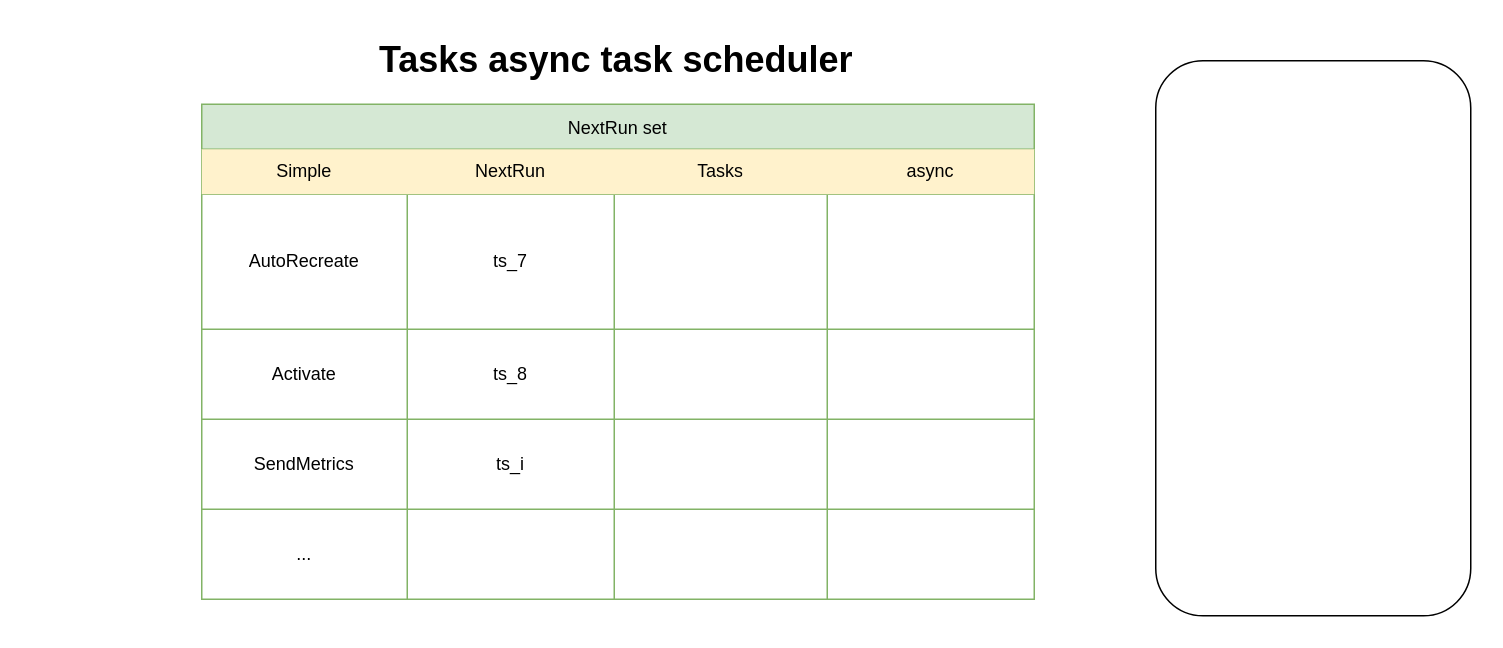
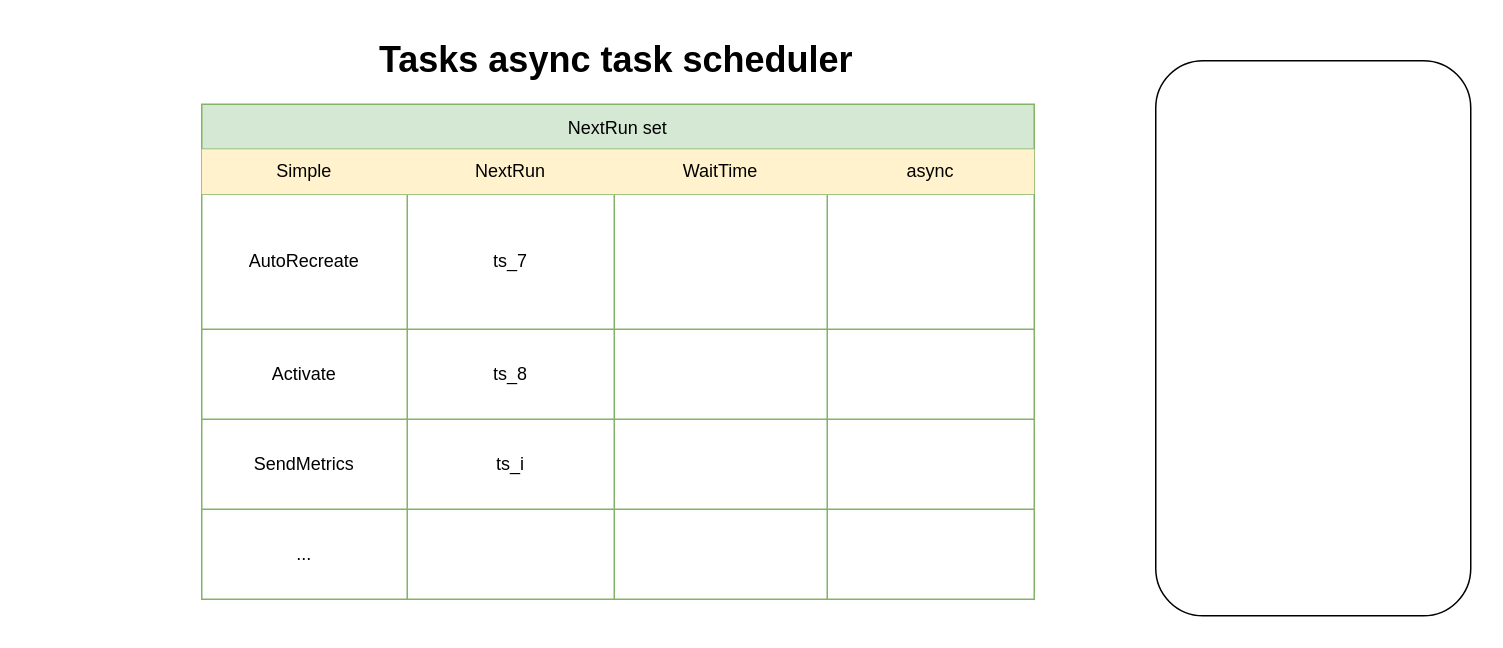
node "Tasks": label "Tasks" -> "WaitTime"
